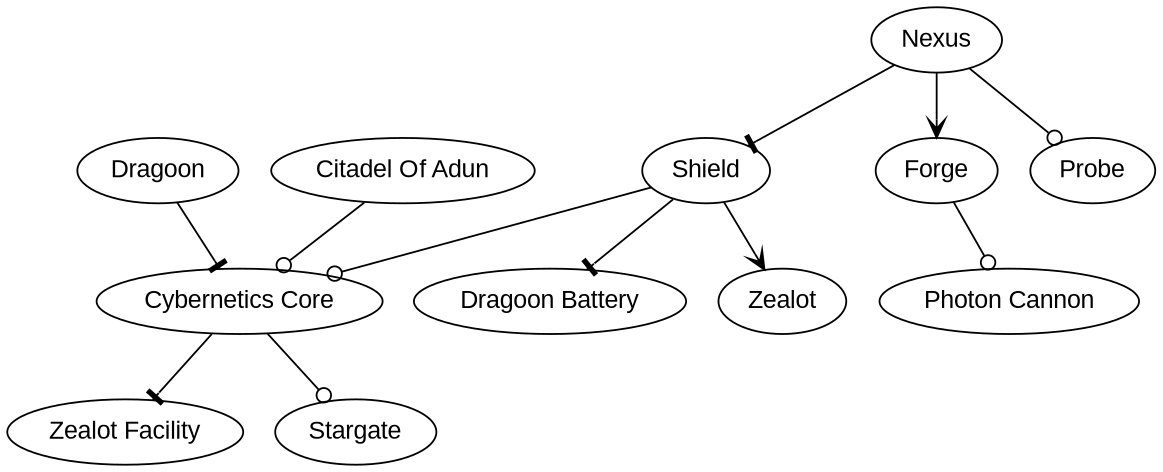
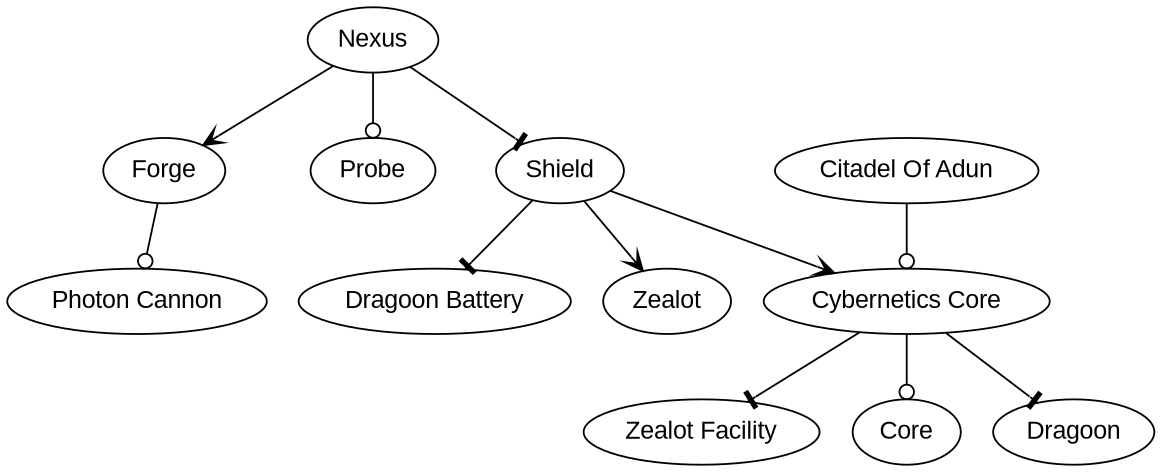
edge "Shield" -> "Cybernetics Core": arrowhead odot -> vee
edge "Dragoon" -> "Cybernetics Core": reversed
node "Stargate": label "Stargate" -> "Core"
